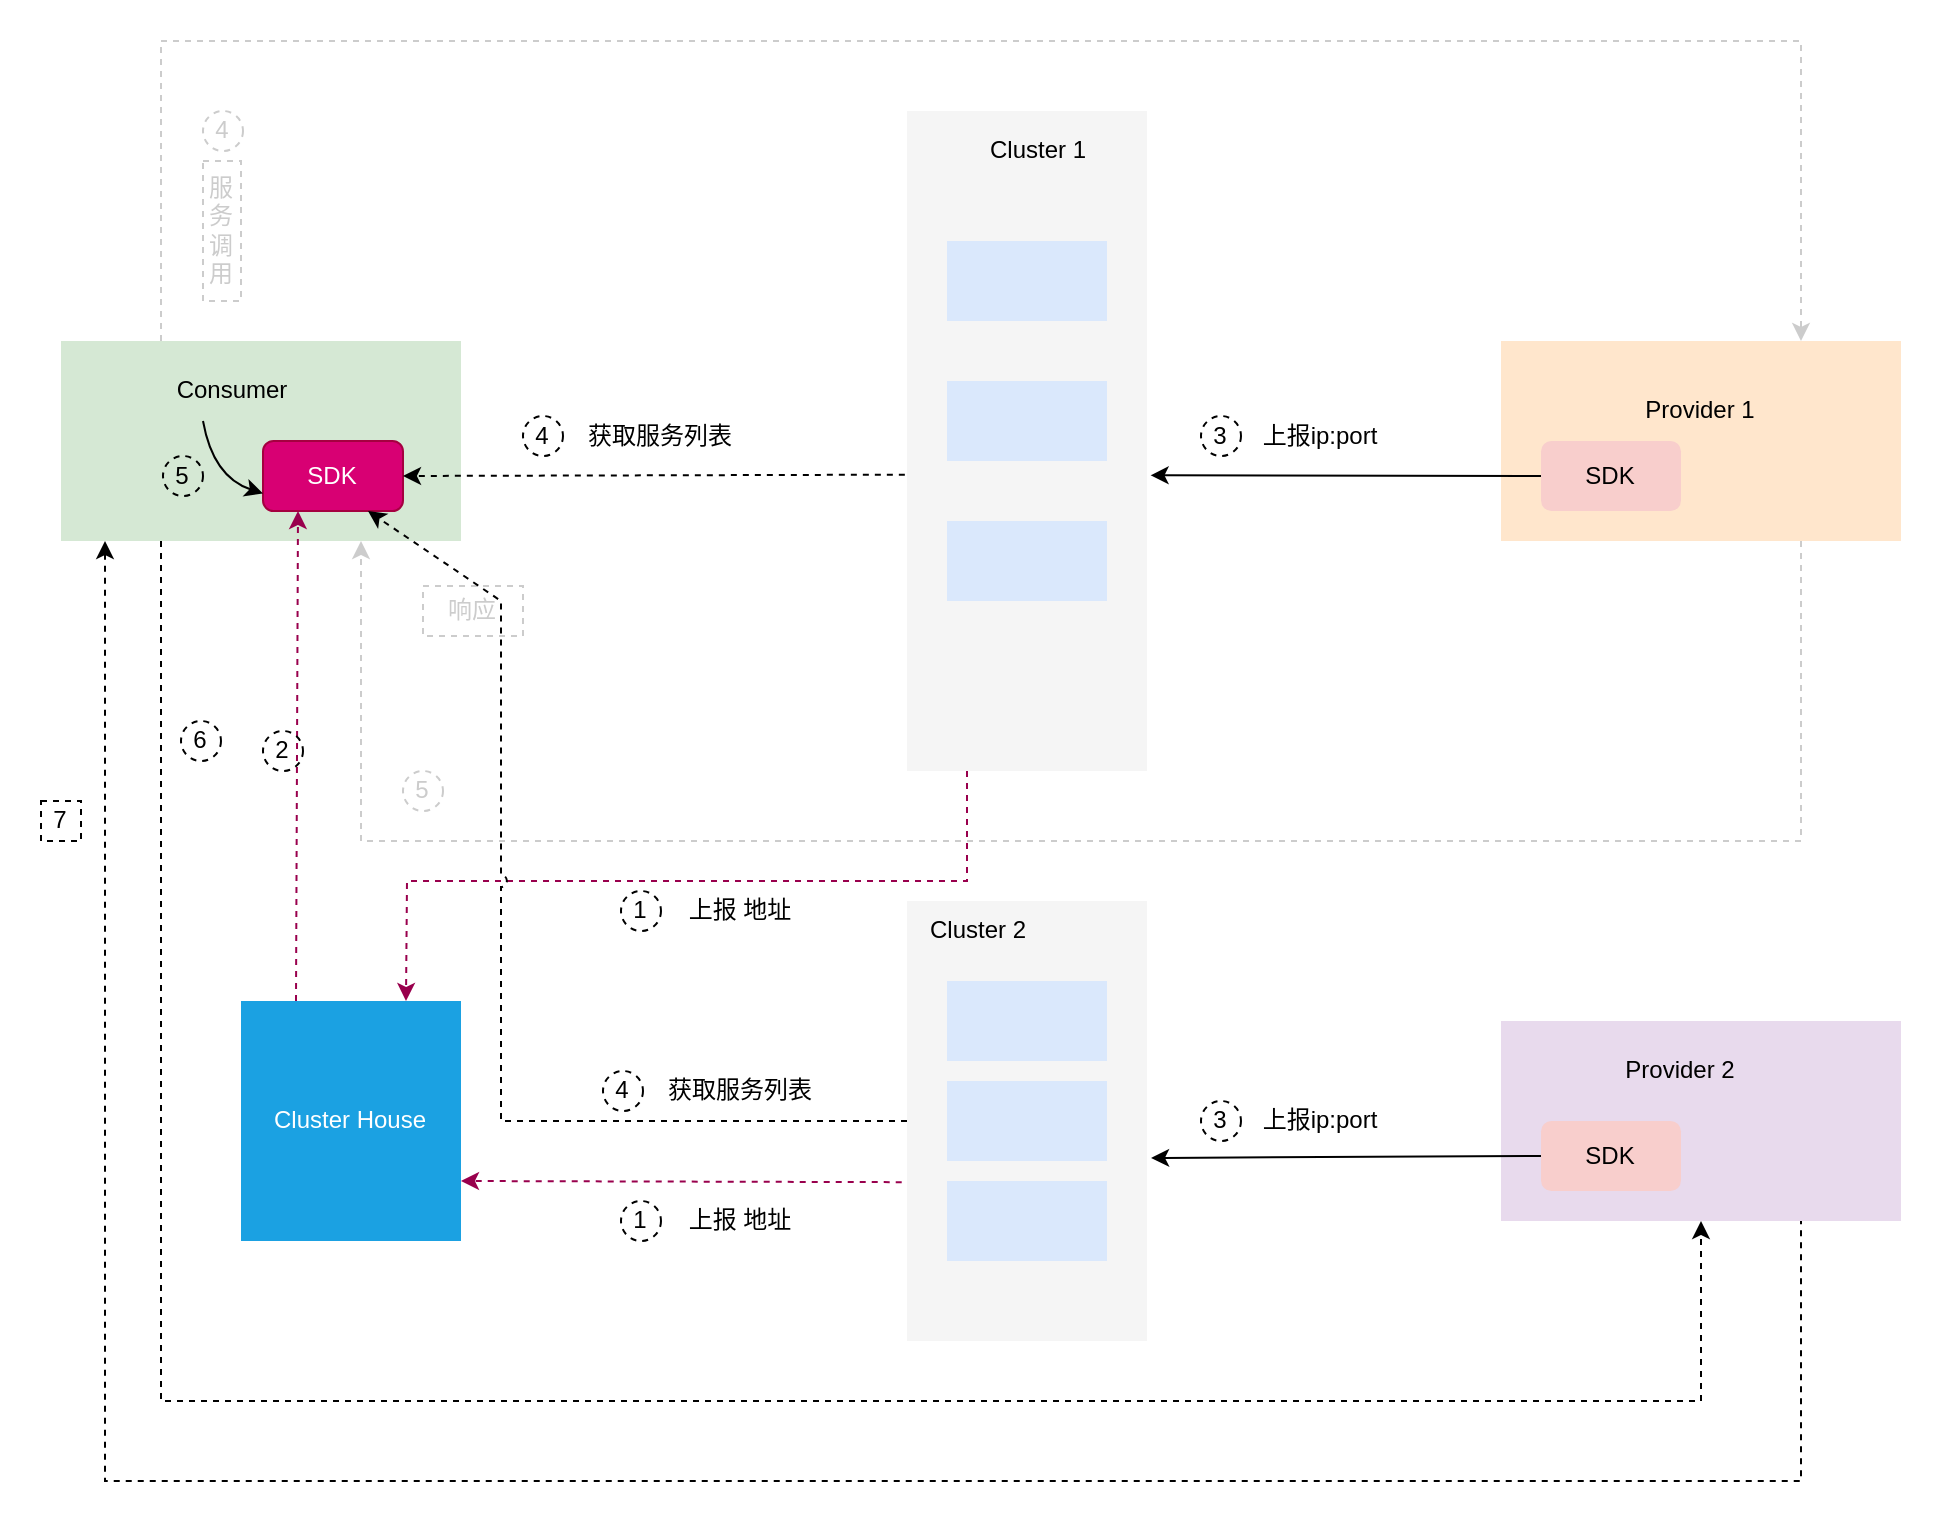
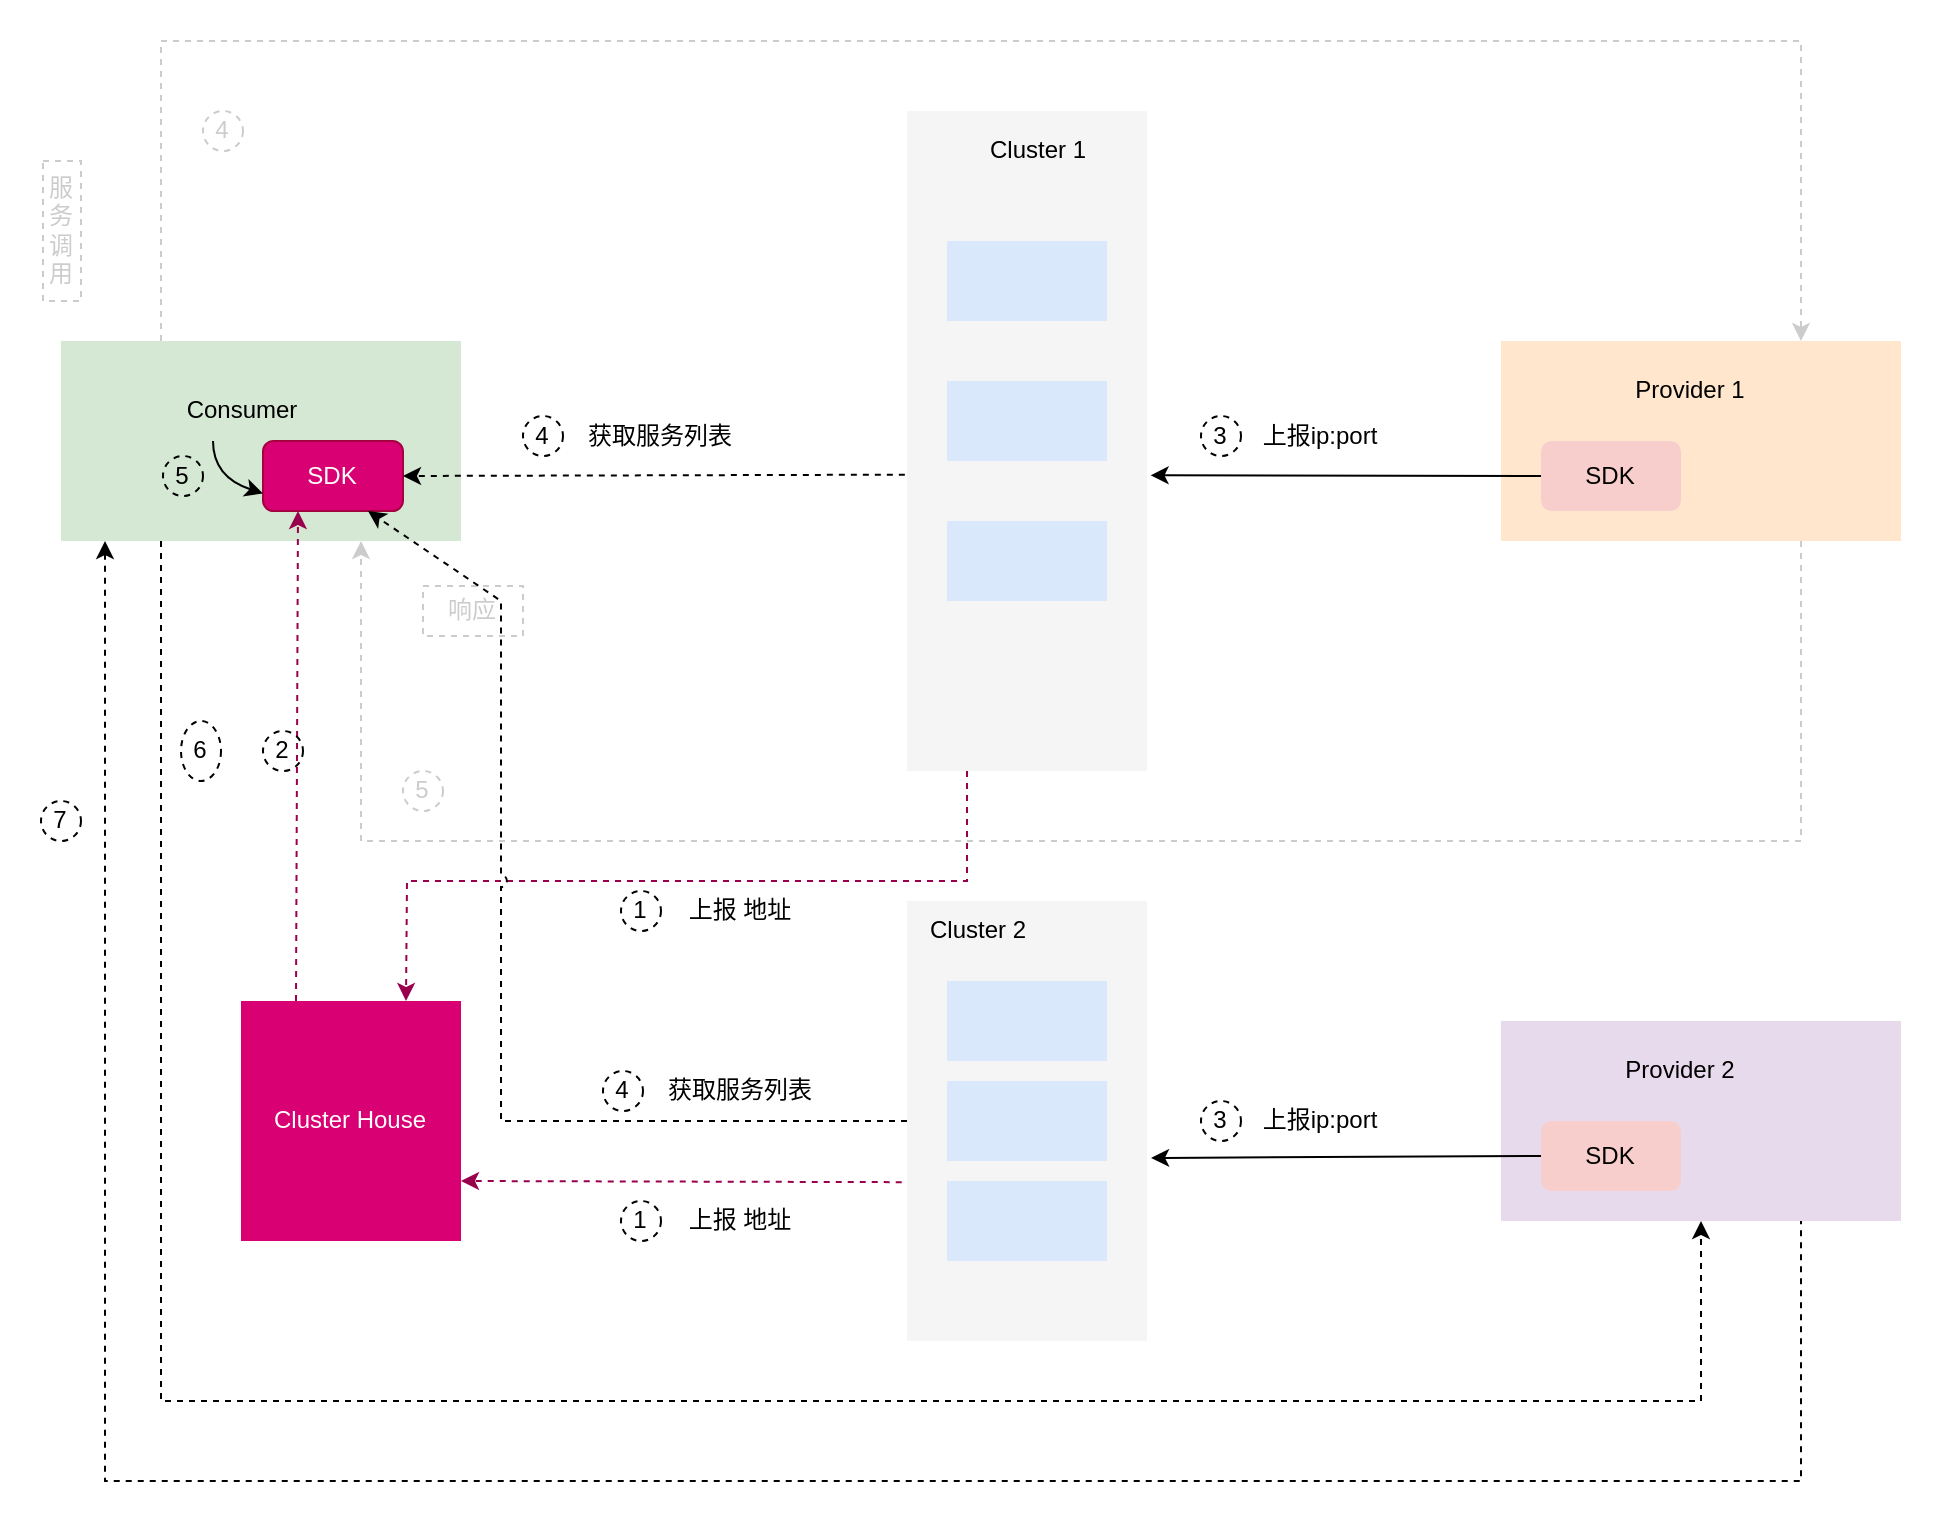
node "服务调用": moved (222, 231) -> (62, 231)
node "Consumer": moved (233, 391) -> (243, 411)
node "Provider 1": moved (1701, 411) -> (1691, 391)
node "6": size 40x40 -> 40x60
node "7": shape rectangle -> ellipse
node "Cluster House": fillcolor #1ba1e2 -> #d80073
